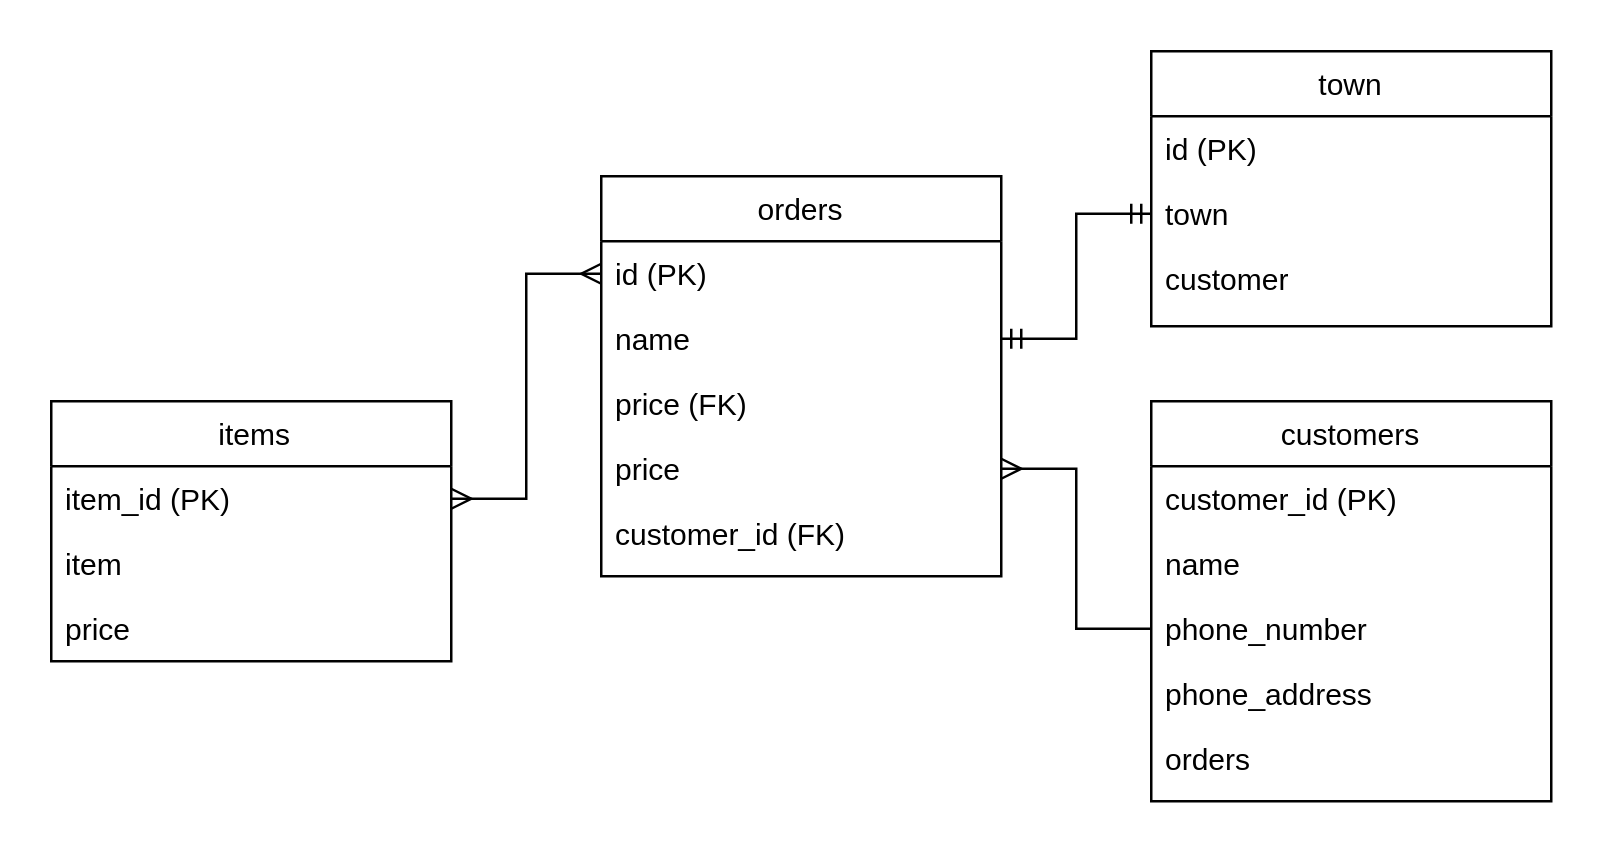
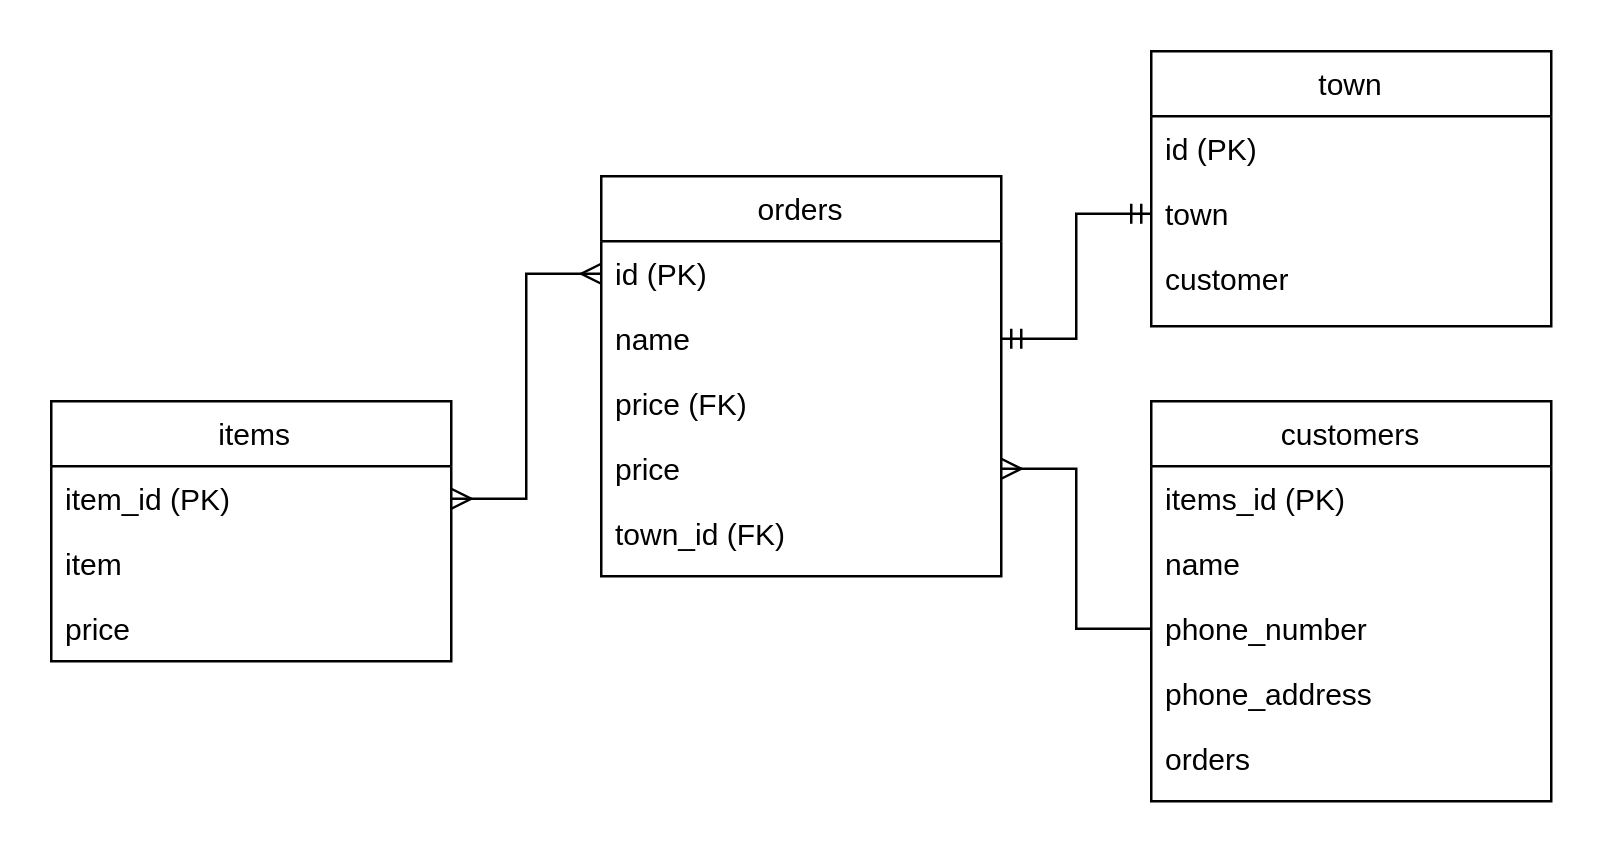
node "customer_id (PK)": label "customer_id (PK)" -> "items_id (PK)"
node "customer_id (FK)": label "customer_id (FK)" -> "town_id (FK)"
